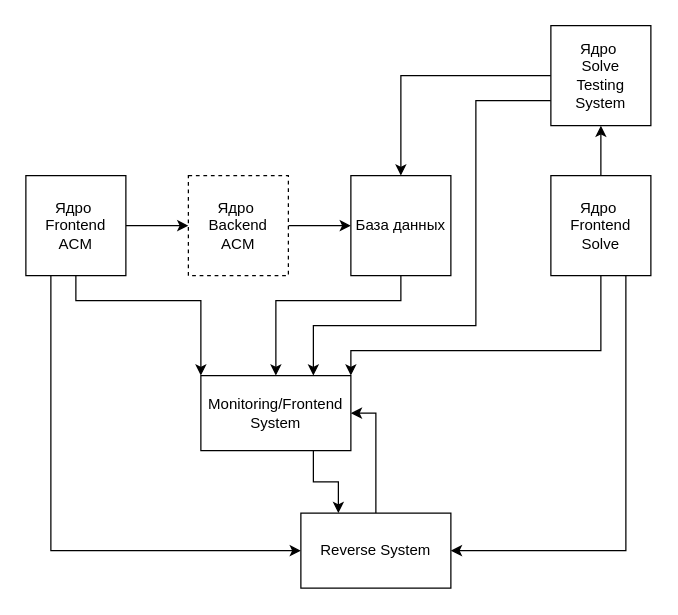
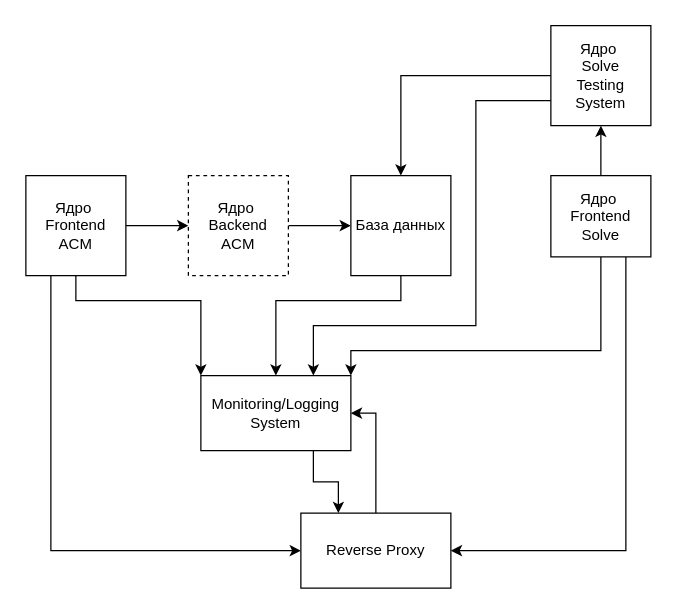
node "Ядро Frontend Solve": size 100x100 -> 100x81
node "Monitoring/Frontend System": label "Monitoring/Frontend System" -> "Monitoring/Logging System"
node "Reverse System": label "Reverse System" -> "Reverse Proxy"
